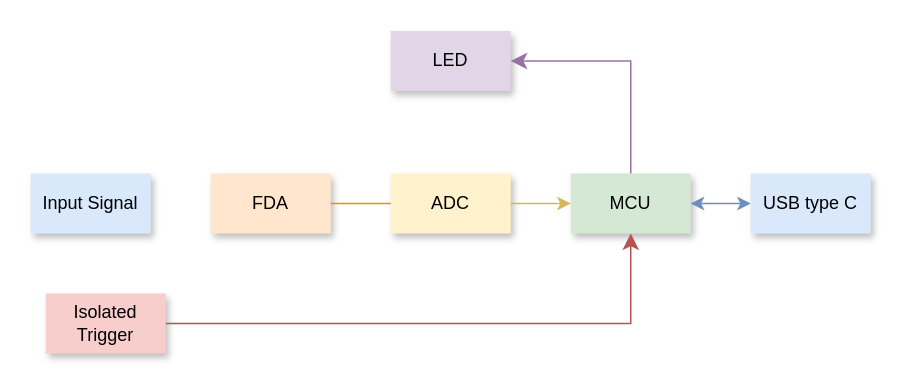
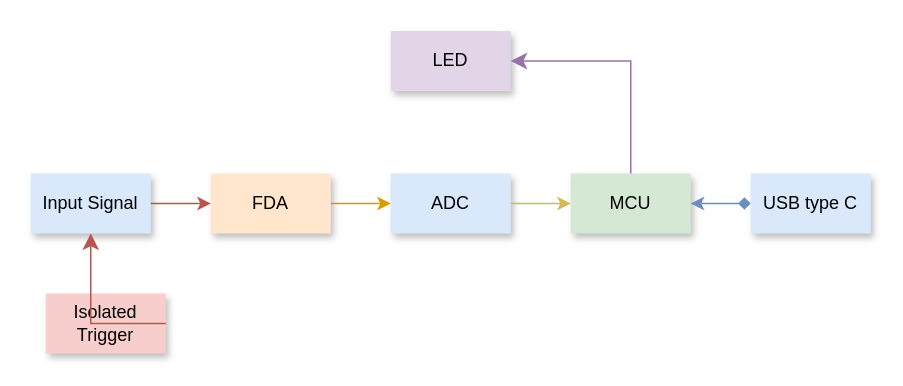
edge "Input Signal" -> "FDA": added
edge "FDA" -- "ADC": arrowhead none -> classic
node "ADC": fillcolor #fff2cc -> #dae8fc
edge "MCU" -- "USB type C": arrowhead classic -> diamond
edge "Isolated Trigger" -> "MCU": now "Isolated Trigger" -> "Input Signal"
